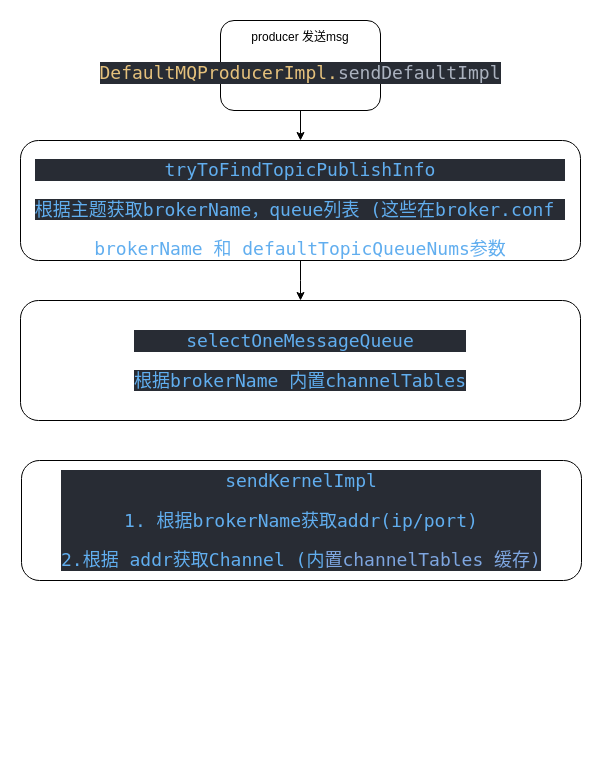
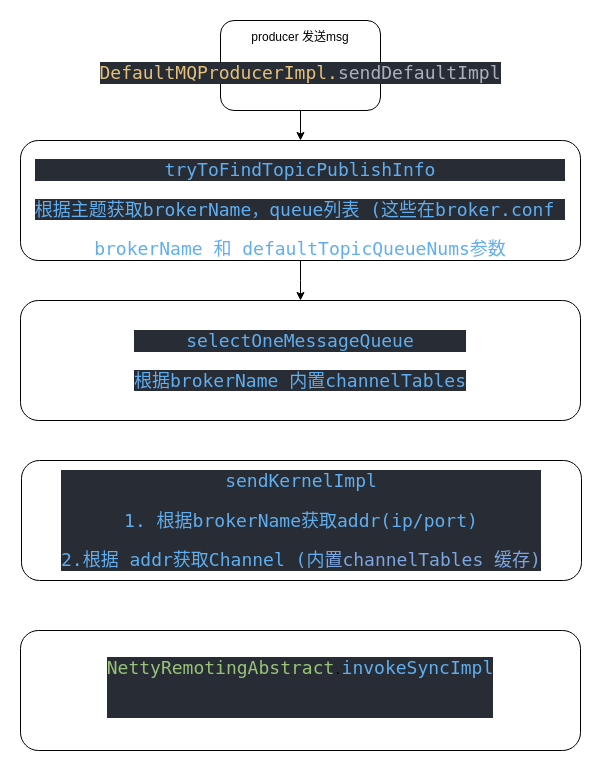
node "NettyRemotingAbstract.invokeSyncImpl": added
